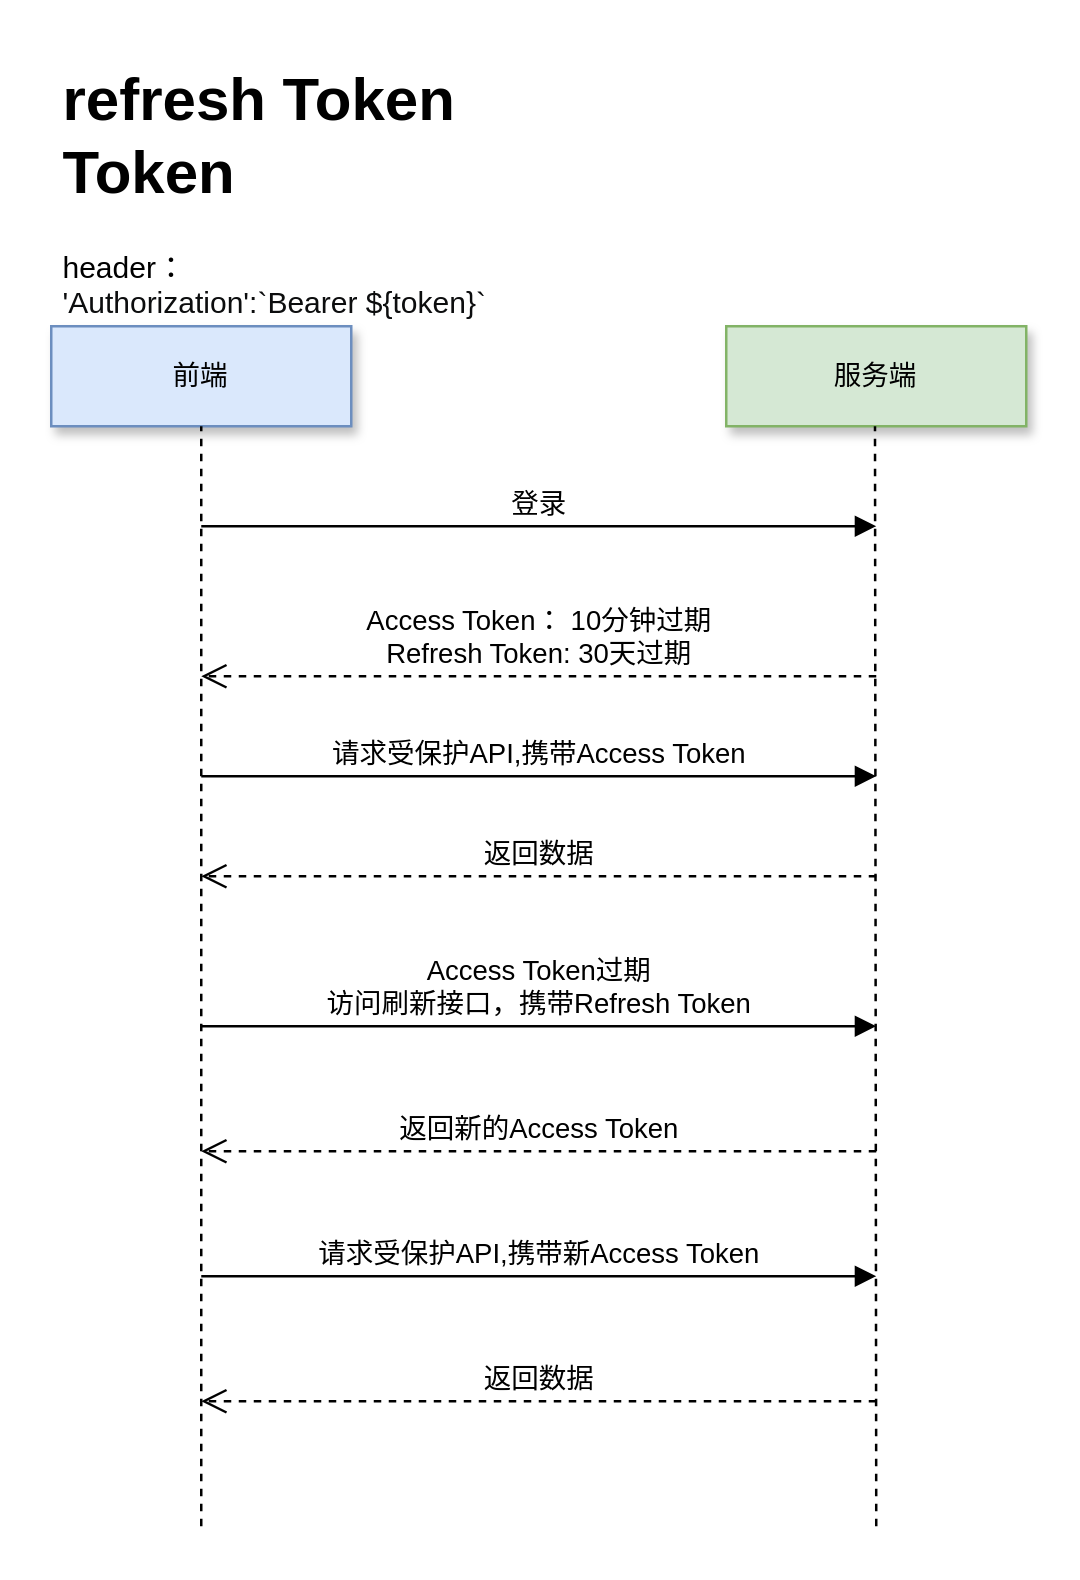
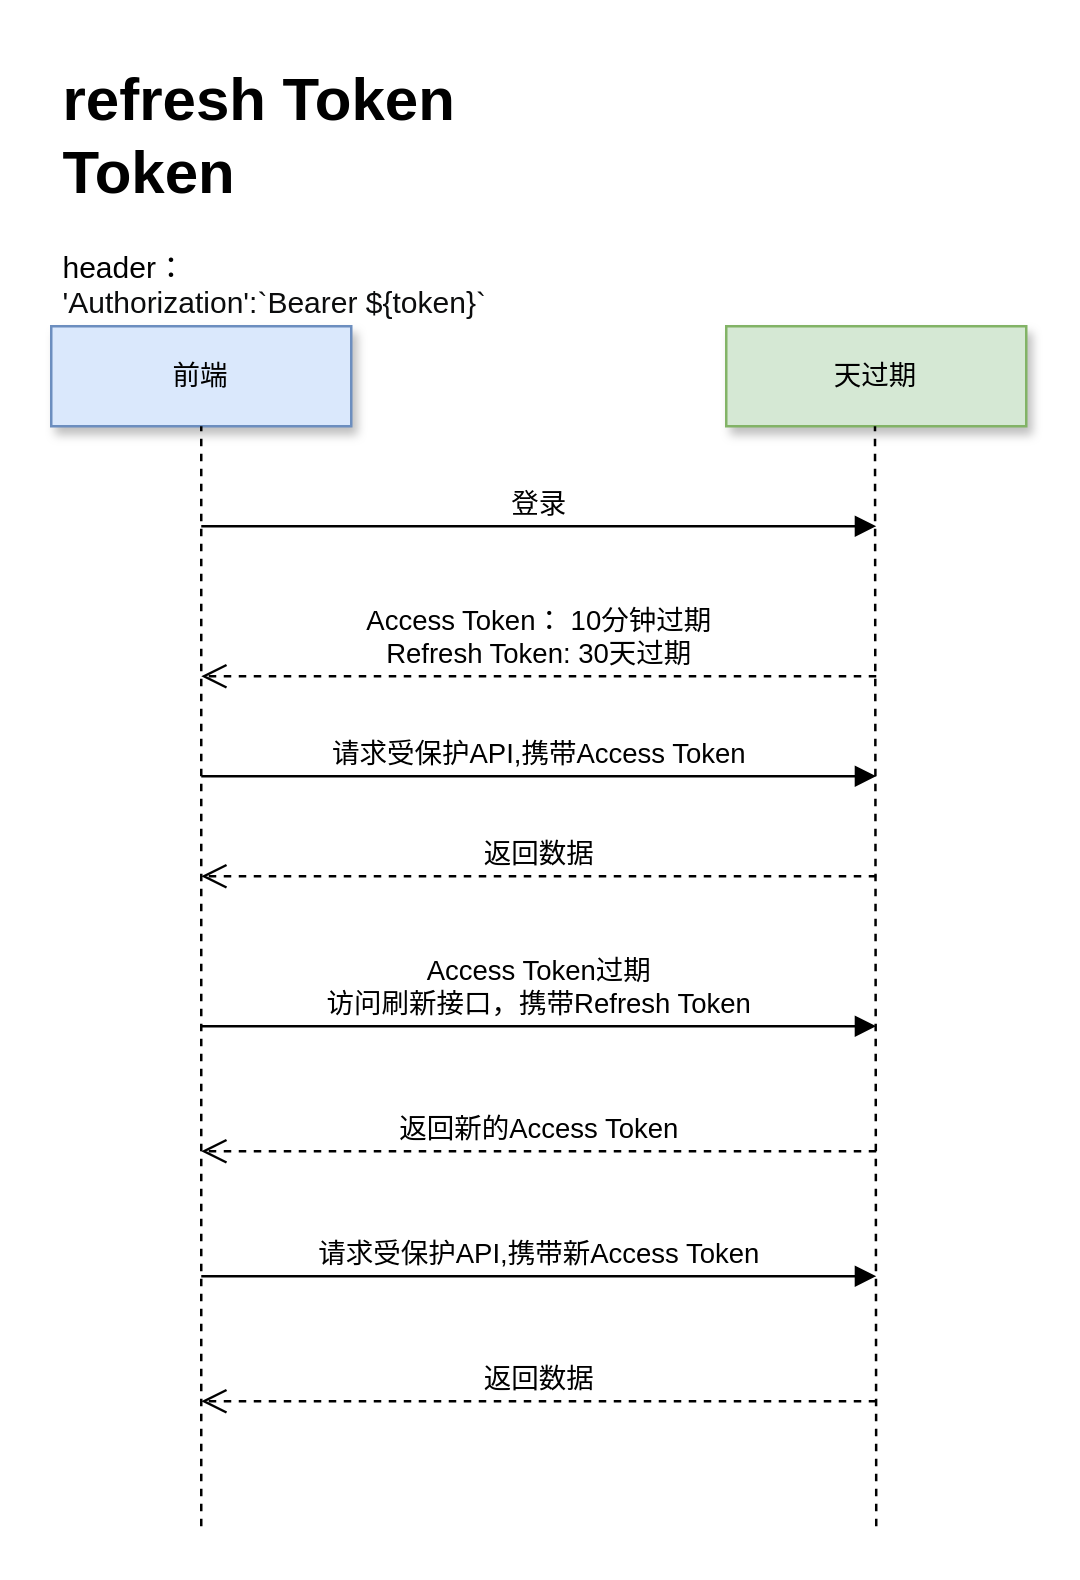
node "服务端": label "服务端" -> "天过期"
